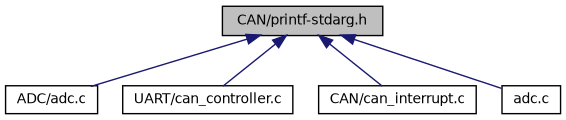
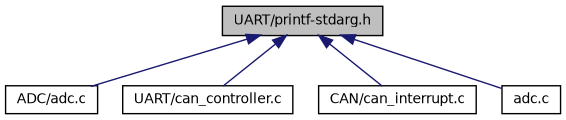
node "CAN/printf-stdarg.h": label "CAN/printf-stdarg.h" -> "UART/printf-stdarg.h"
